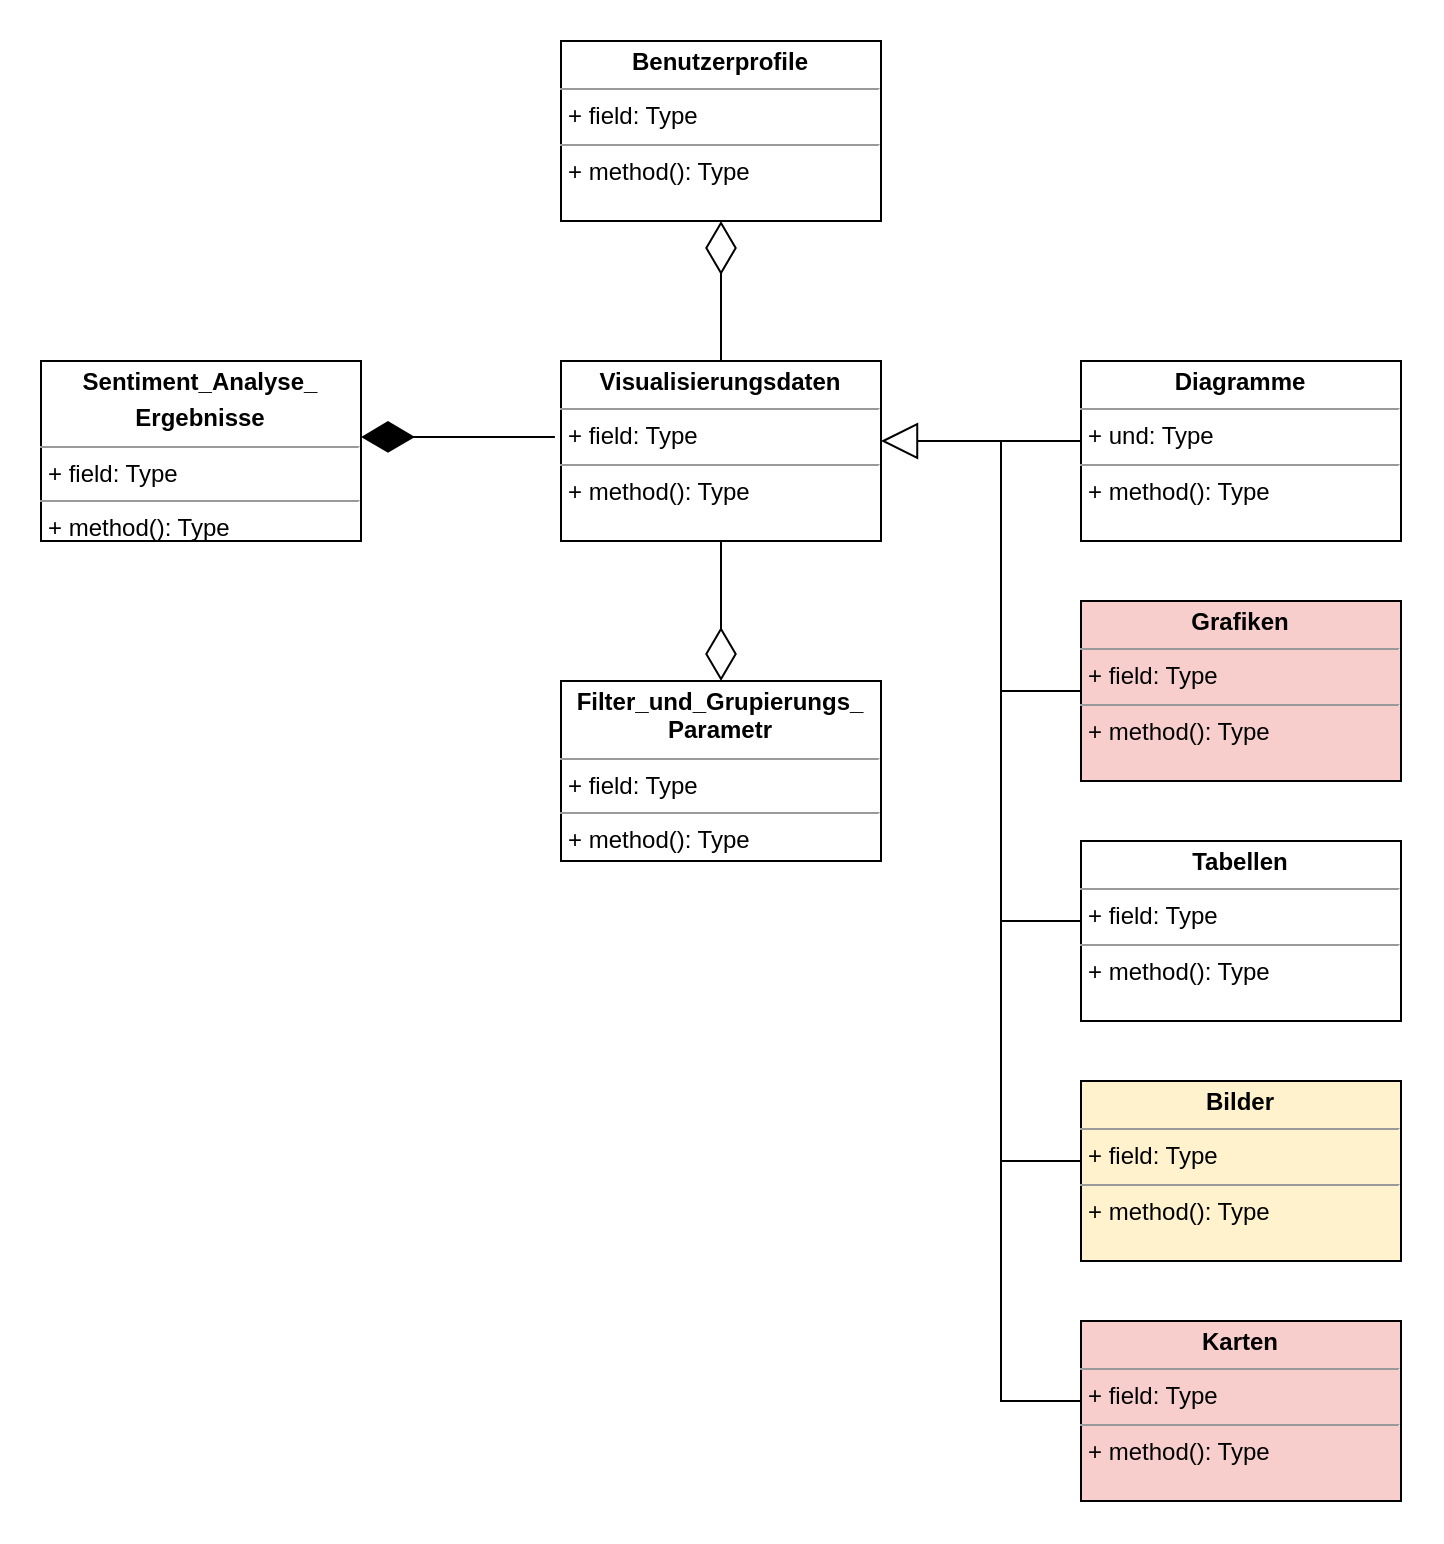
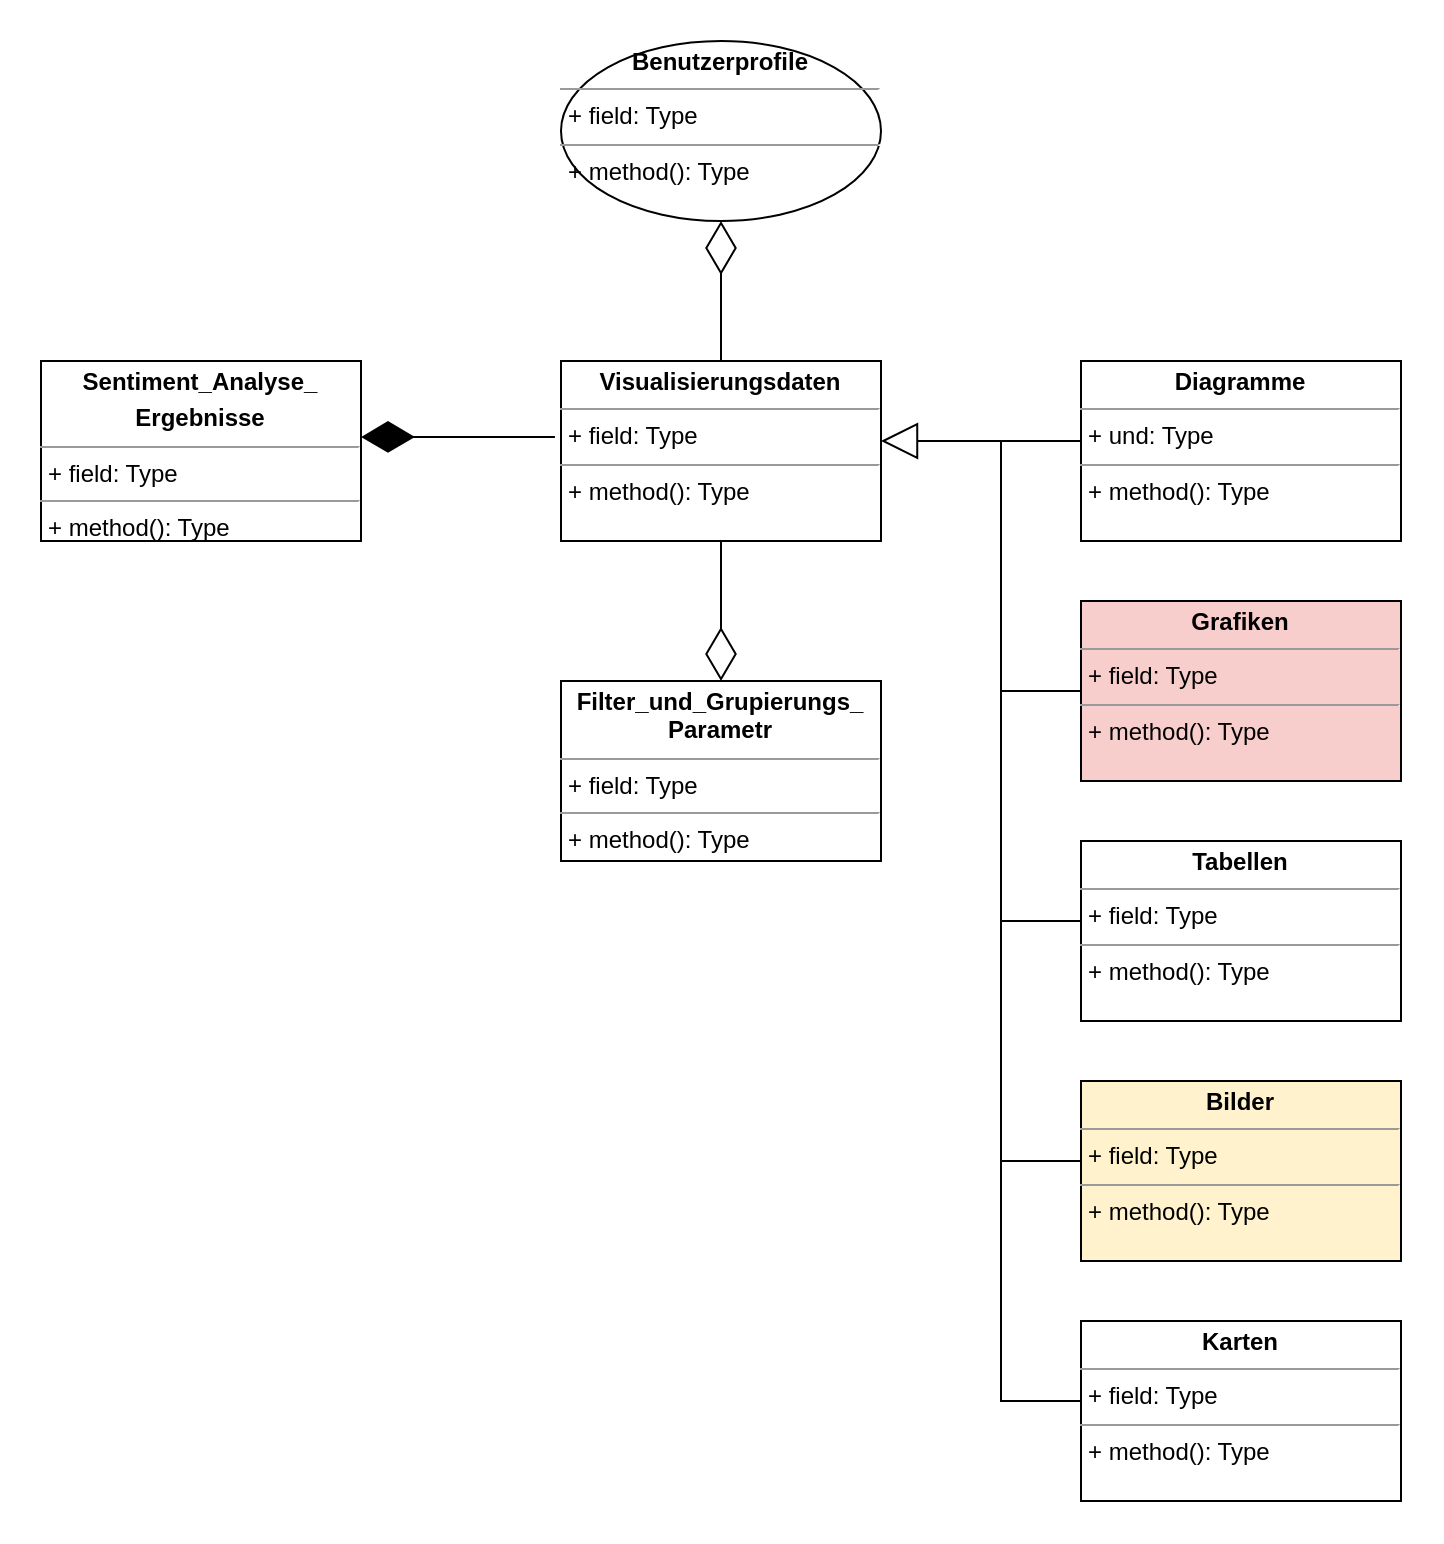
node "Benutzerprofile + field: Type + method(): Type": shape rectangle -> ellipse
node "Karten + field: Type + method(): Type": fillcolor #f8cecc -> #ffffff
